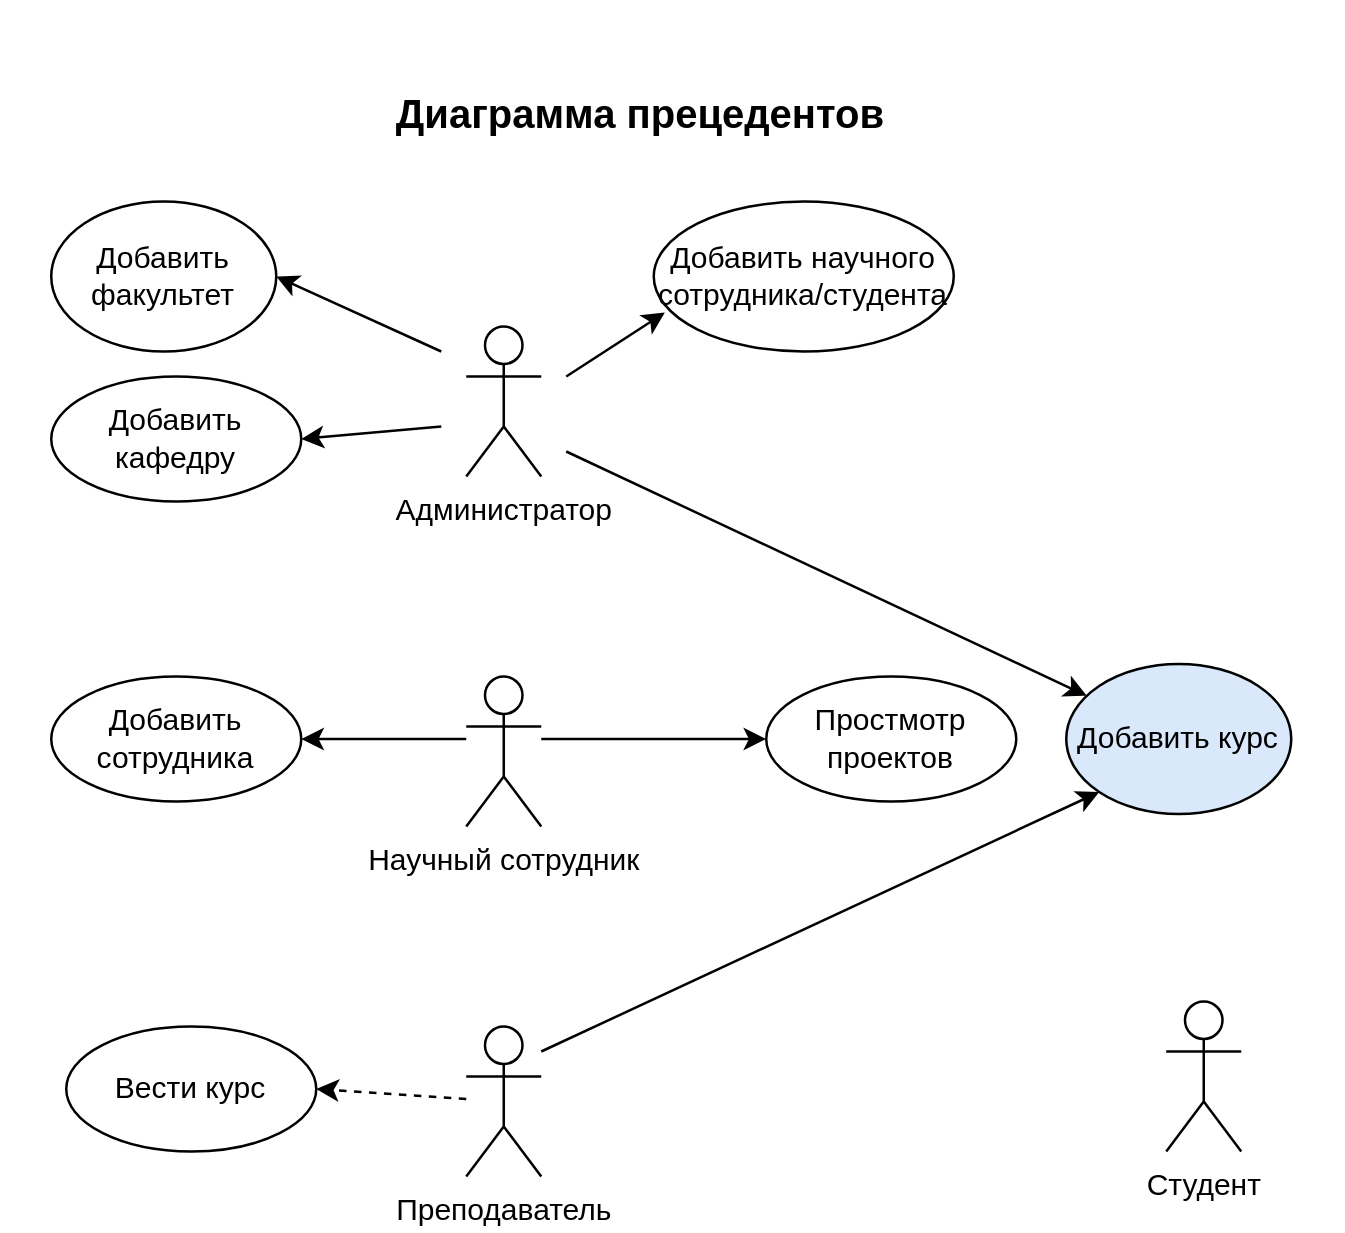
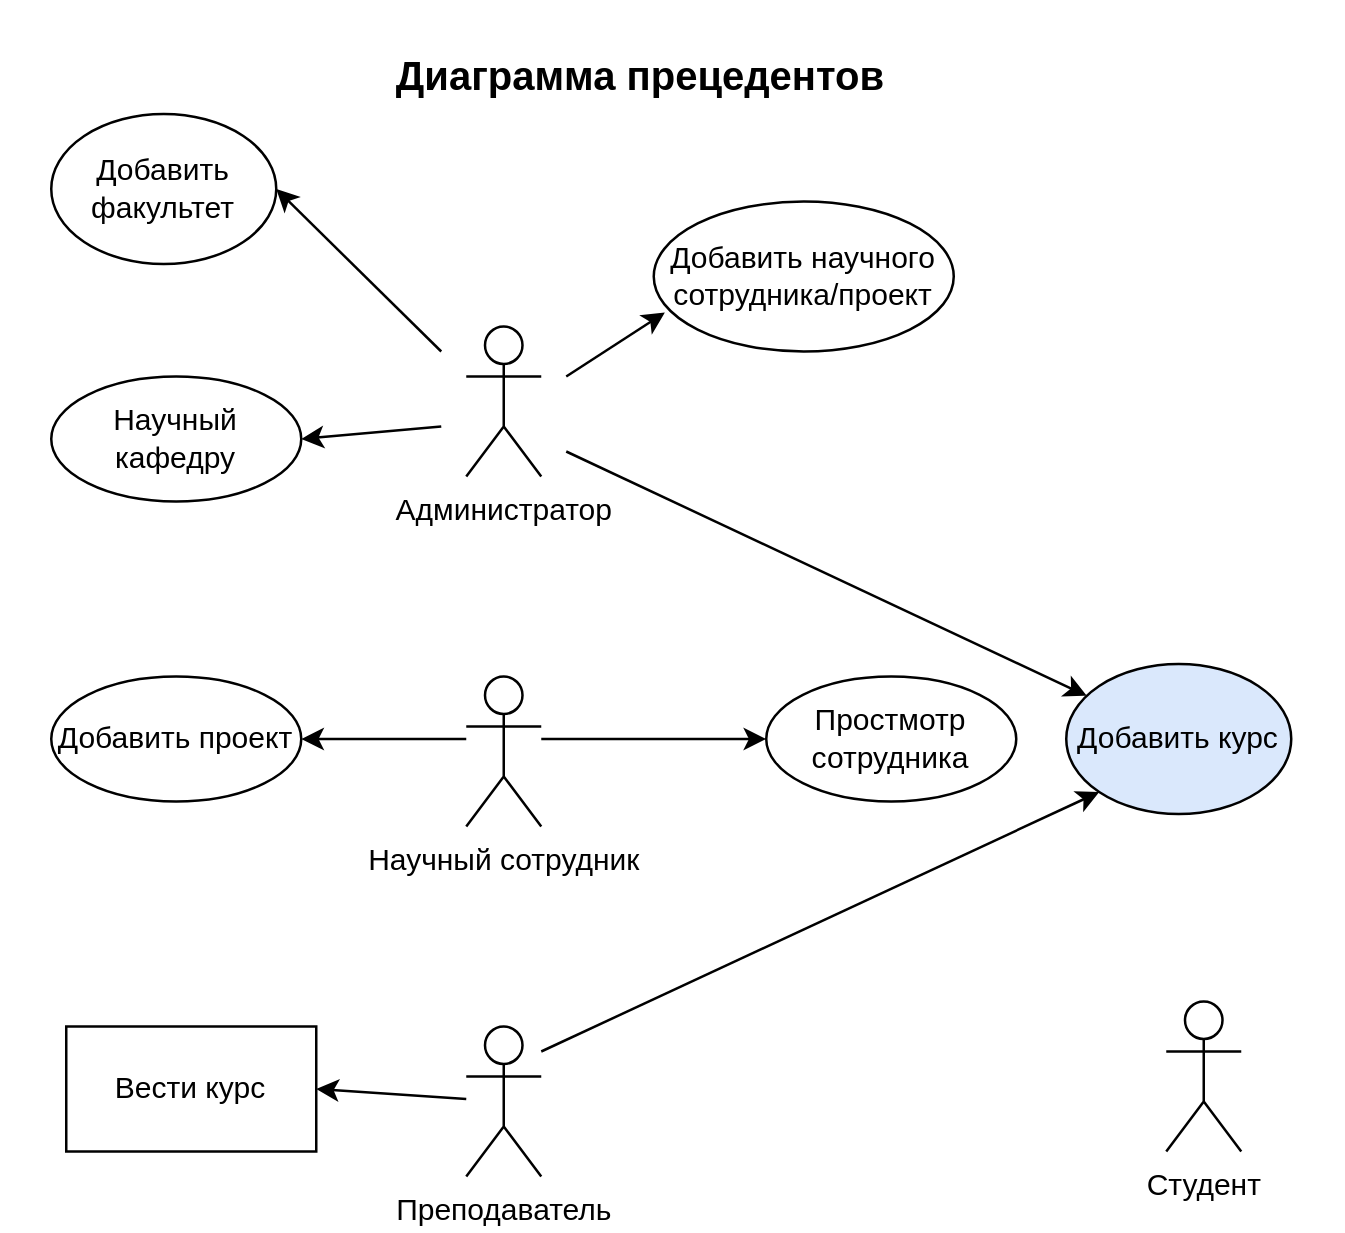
node "Диаграмма прецедентов": moved (641, 114) -> (641, 76)
node "Добавить факультет": moved (164, 276) -> (164, 189)
node "Добавить научного сотрудника/студента": label "Добавить научного сотрудника/студента" -> "Добавить научного сотрудника/проект"
node "Добавить кафедру": label "Добавить кафедру" -> "Научный кафедру"
node "Добавить сотрудника": label "Добавить сотрудника" -> "Добавить проект"
node "Простмотр проектов": label "Простмотр проектов" -> "Простмотр сотрудника"
node "Вести курс": shape ellipse -> rectangle
edge "Преподаватель" -> "Вести курс": style dashed -> solid
